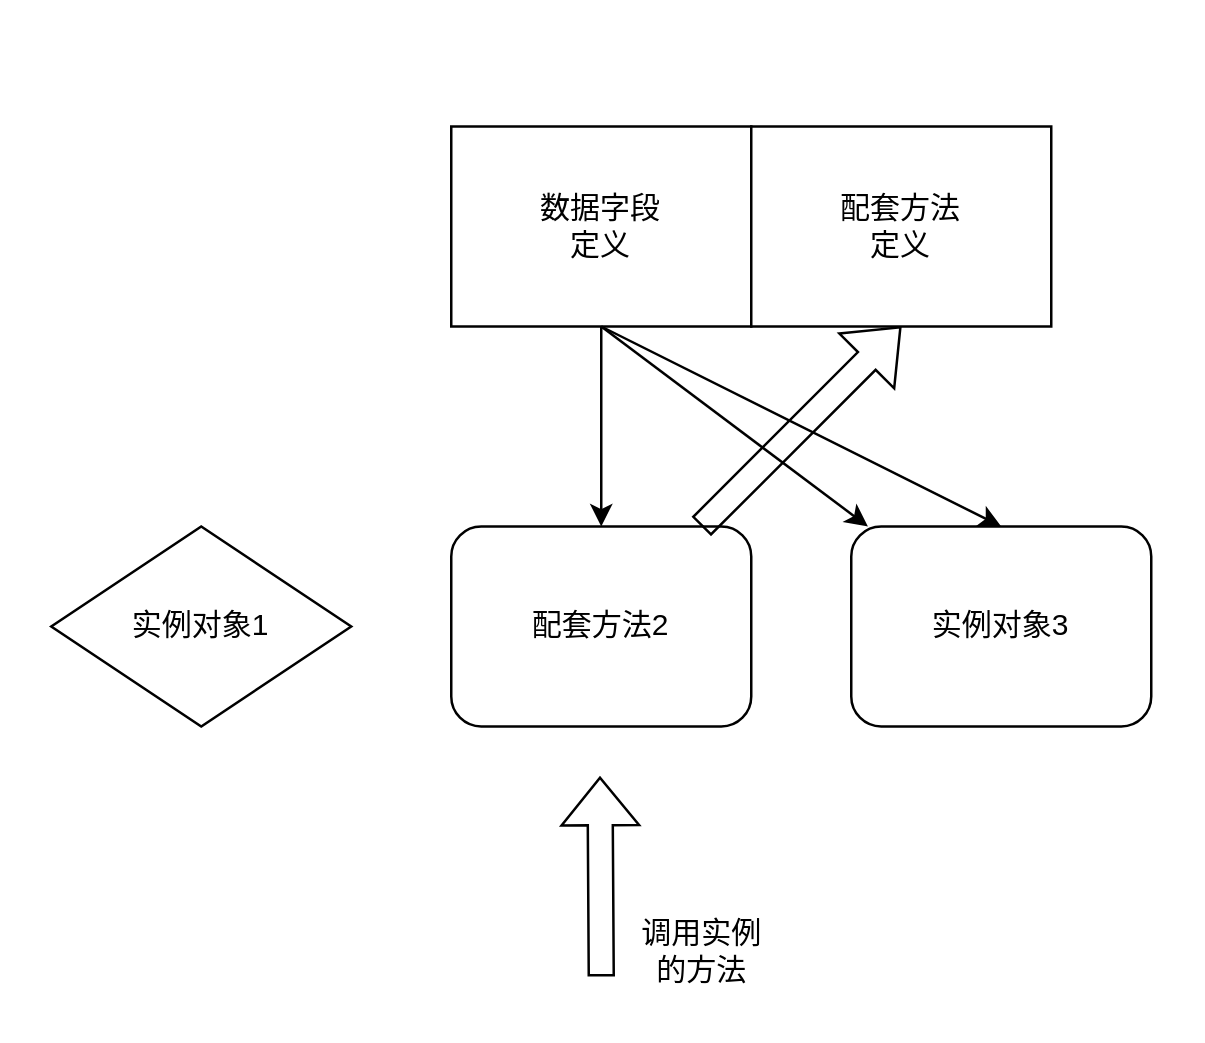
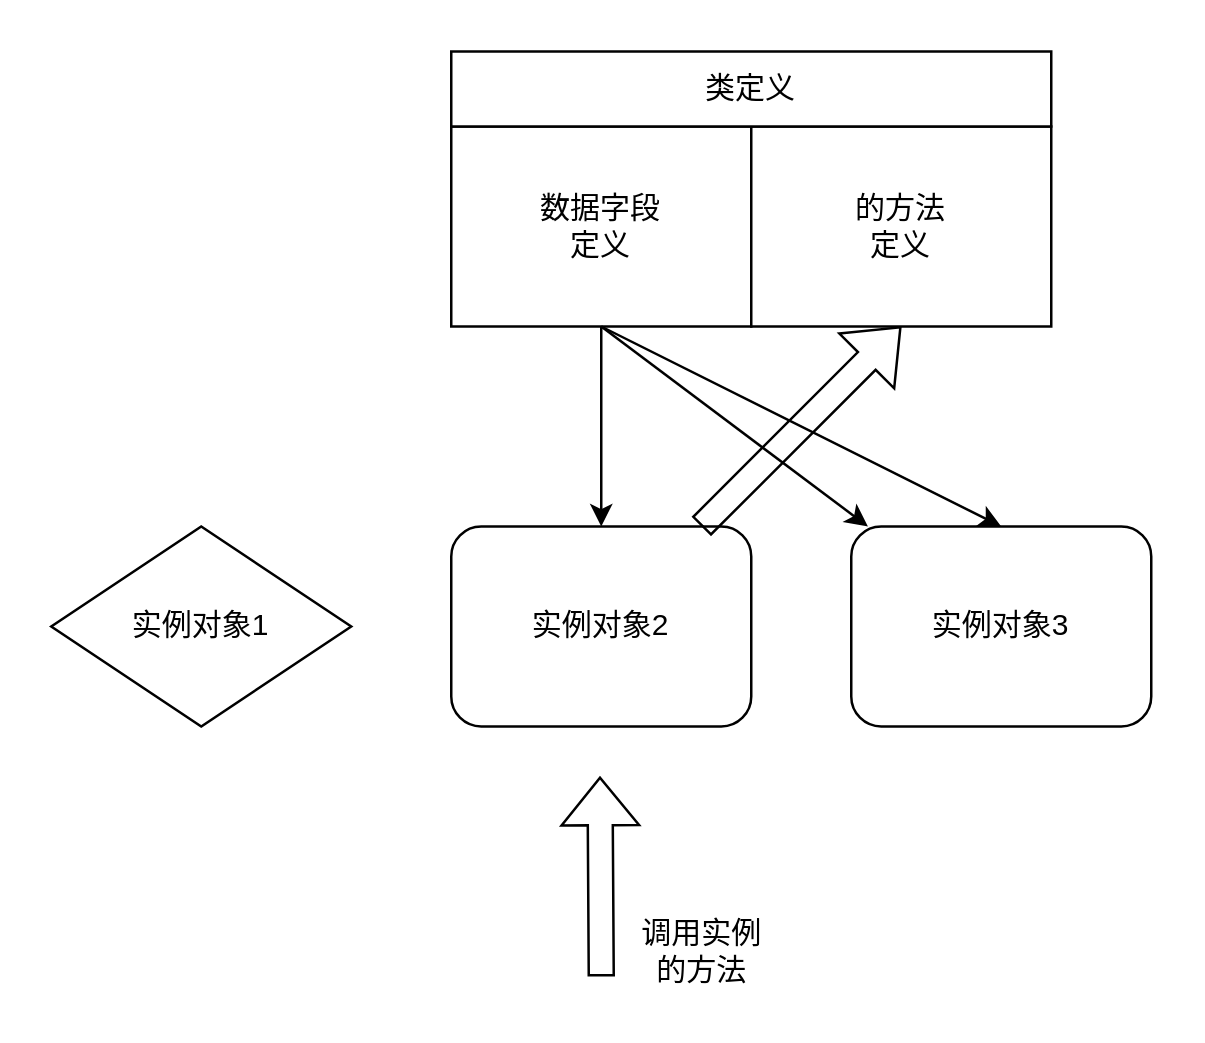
node "类定义": added
node "配套方法 定义": label "配套方法 定义" -> "的方法 定义"
node "配套方法2": label "配套方法2" -> "实例对象2"
